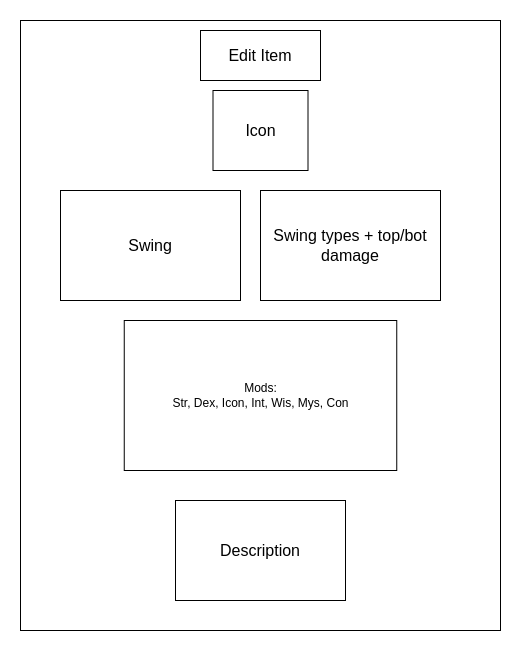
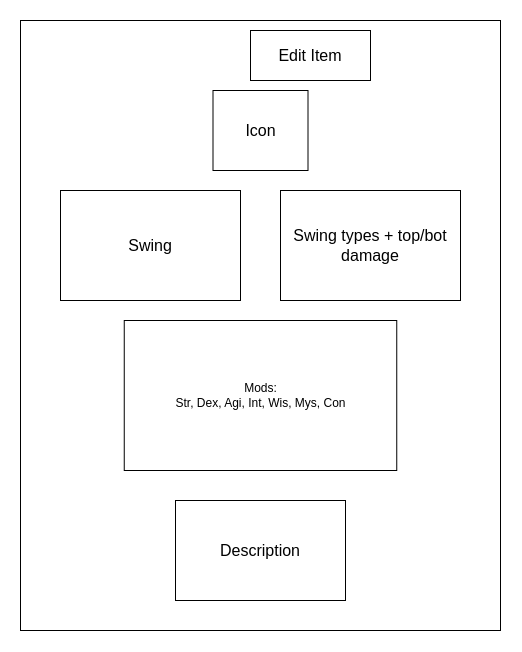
node "Edit Item": moved (261, 56) -> (311, 56)
node "Swing types + top/bot damage": moved (351, 246) -> (371, 246)
node "Mods: Str, Dex, Icon, Int, Wis, Mys, Con": label "Mods: Str, Dex, Icon, Int, Wis, Mys, Con" -> "Mods: Str, Dex, Agi, Int, Wis, Mys, Con"
